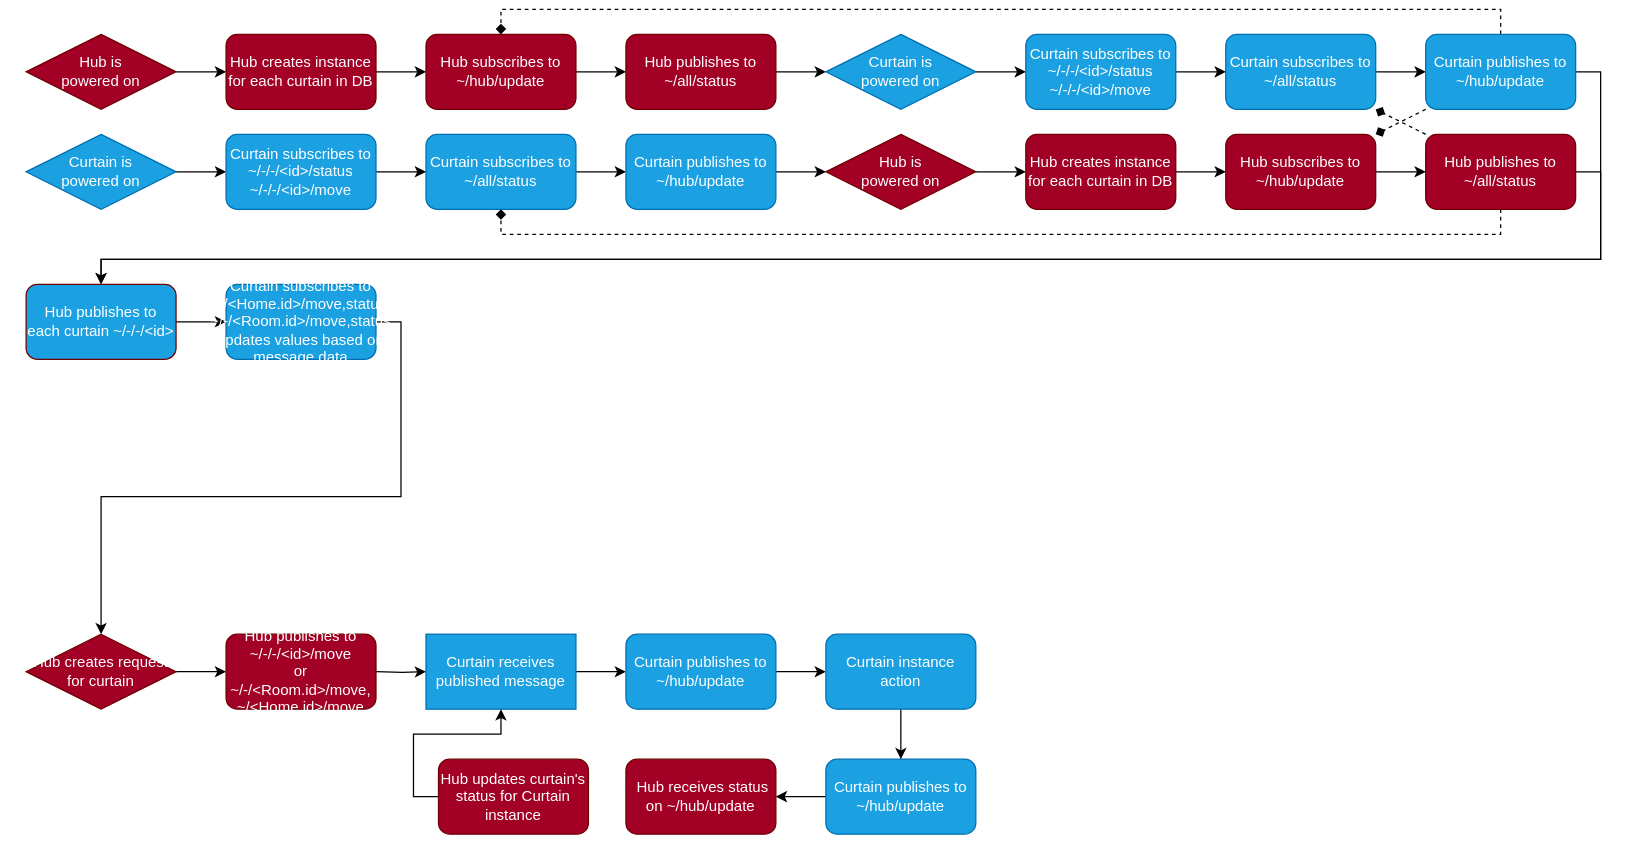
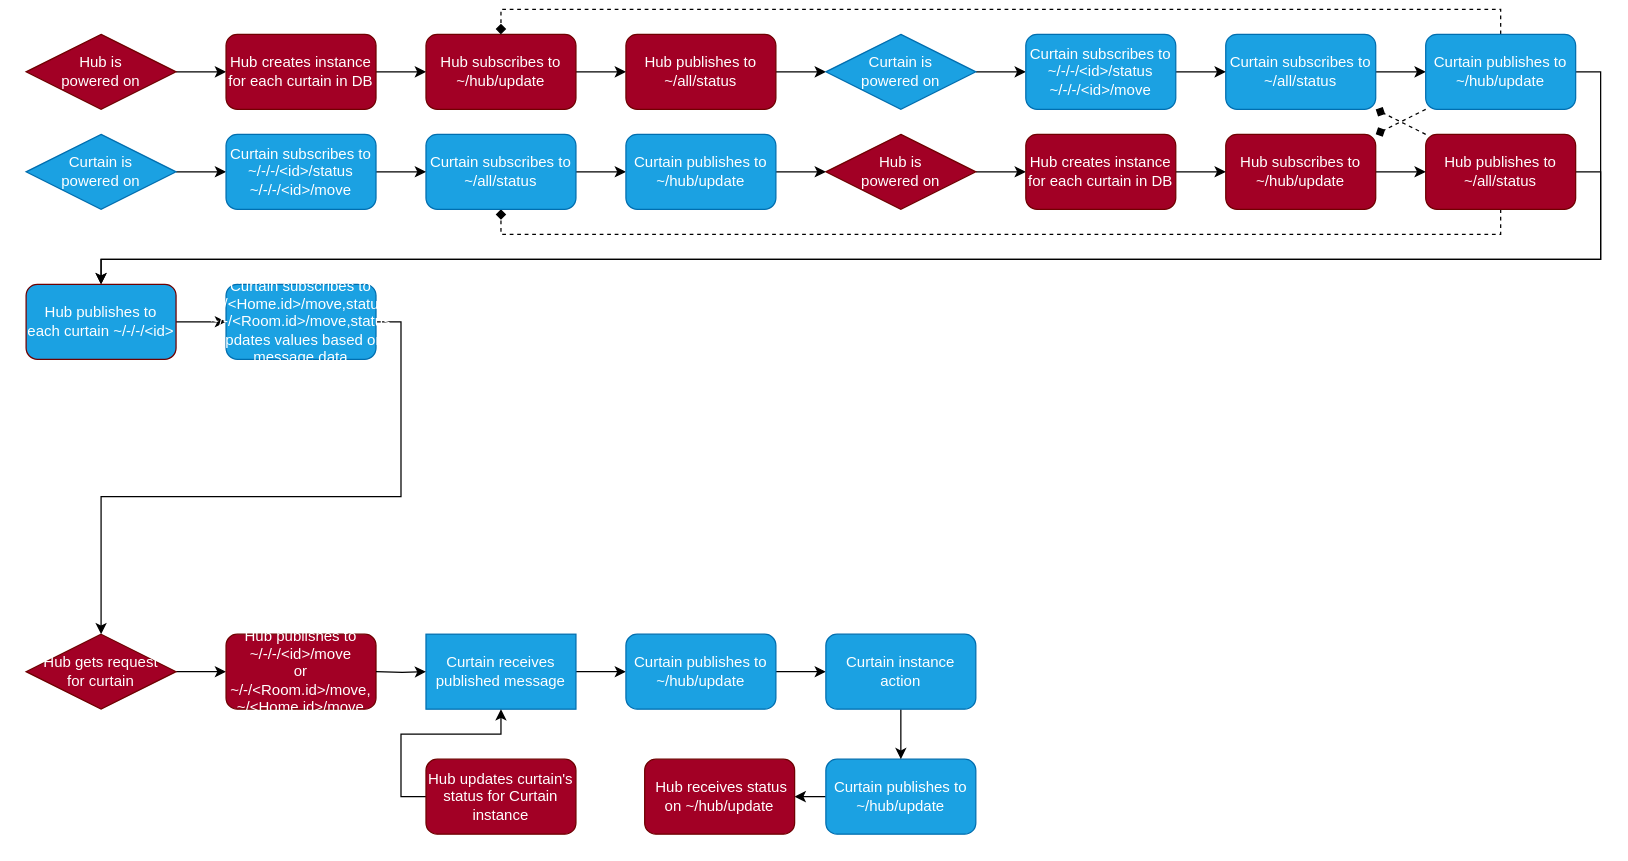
node "Hub creates request for curtain": label "Hub creates request for curtain" -> "Hub gets request for curtain"
node "Hub updates curtain's status for Curtain instance": moved (513, 797) -> (501, 797)
node "Hub receives status on ~/hub/update": moved (701, 797) -> (719, 797)
